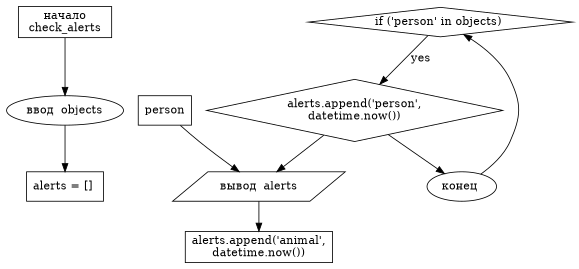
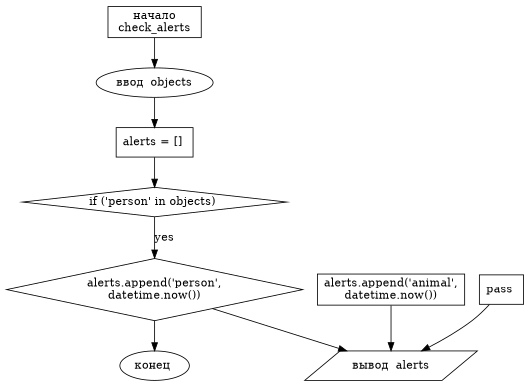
edge "конец" -> "if ('person' in objects)": now "alerts = []" -> "if ('person' in objects)"
node "person": label "person" -> "pass"
edge "вывод  alerts" -> "alerts.append('animal', datetime.now())": reversed
